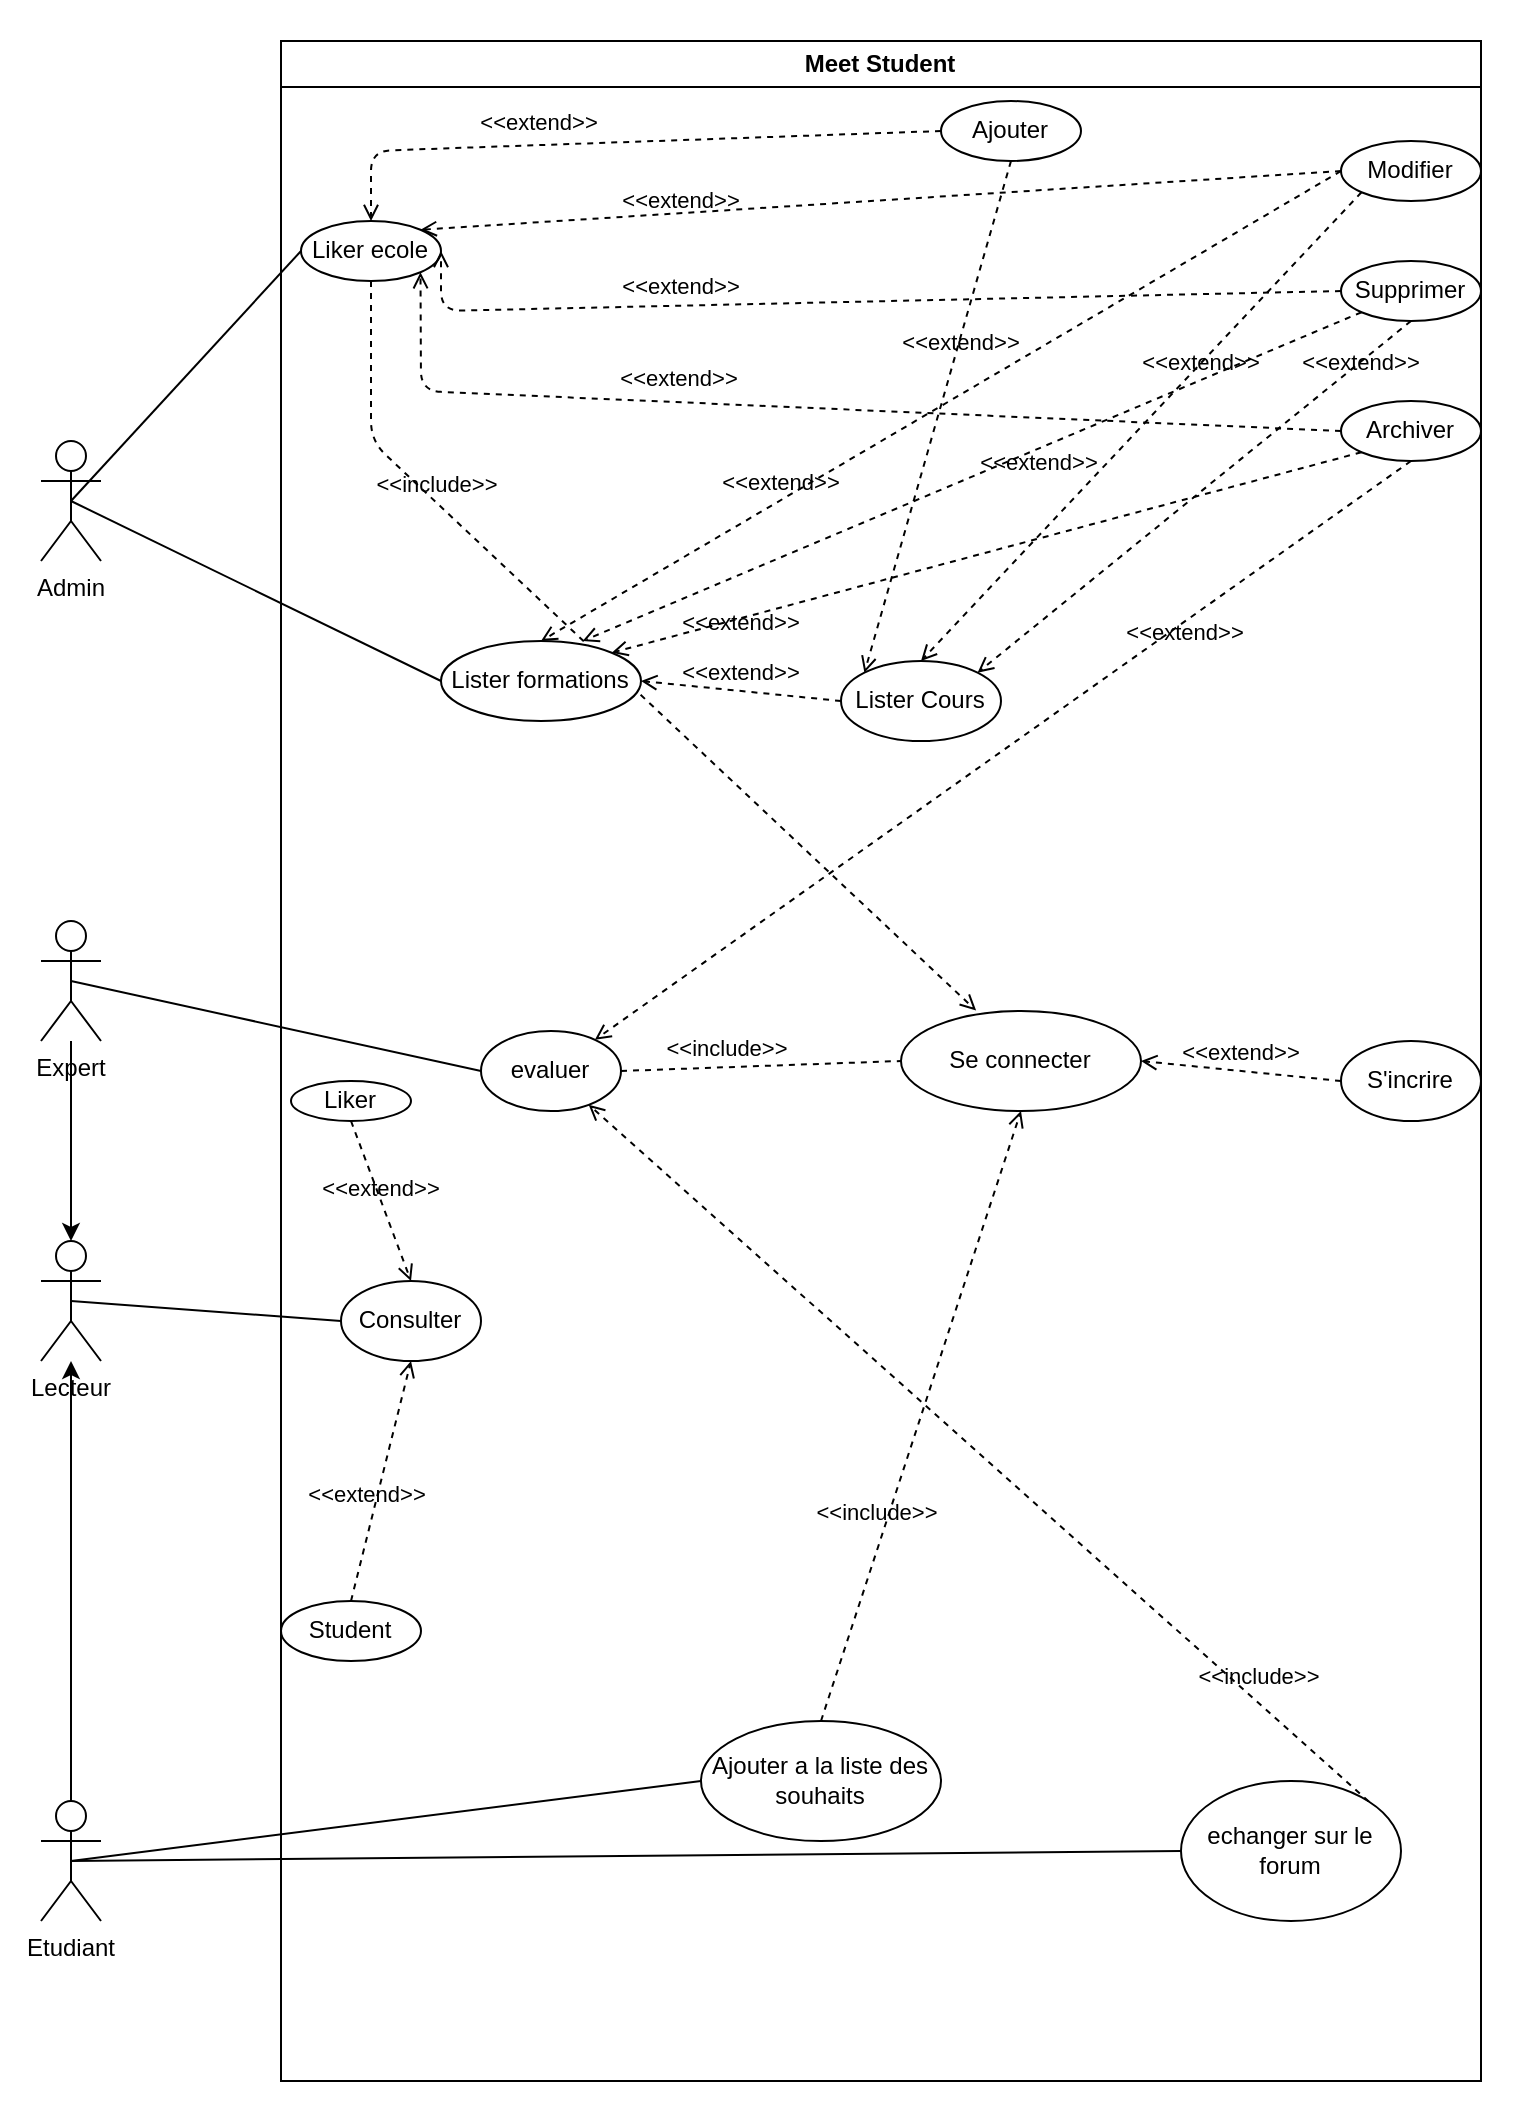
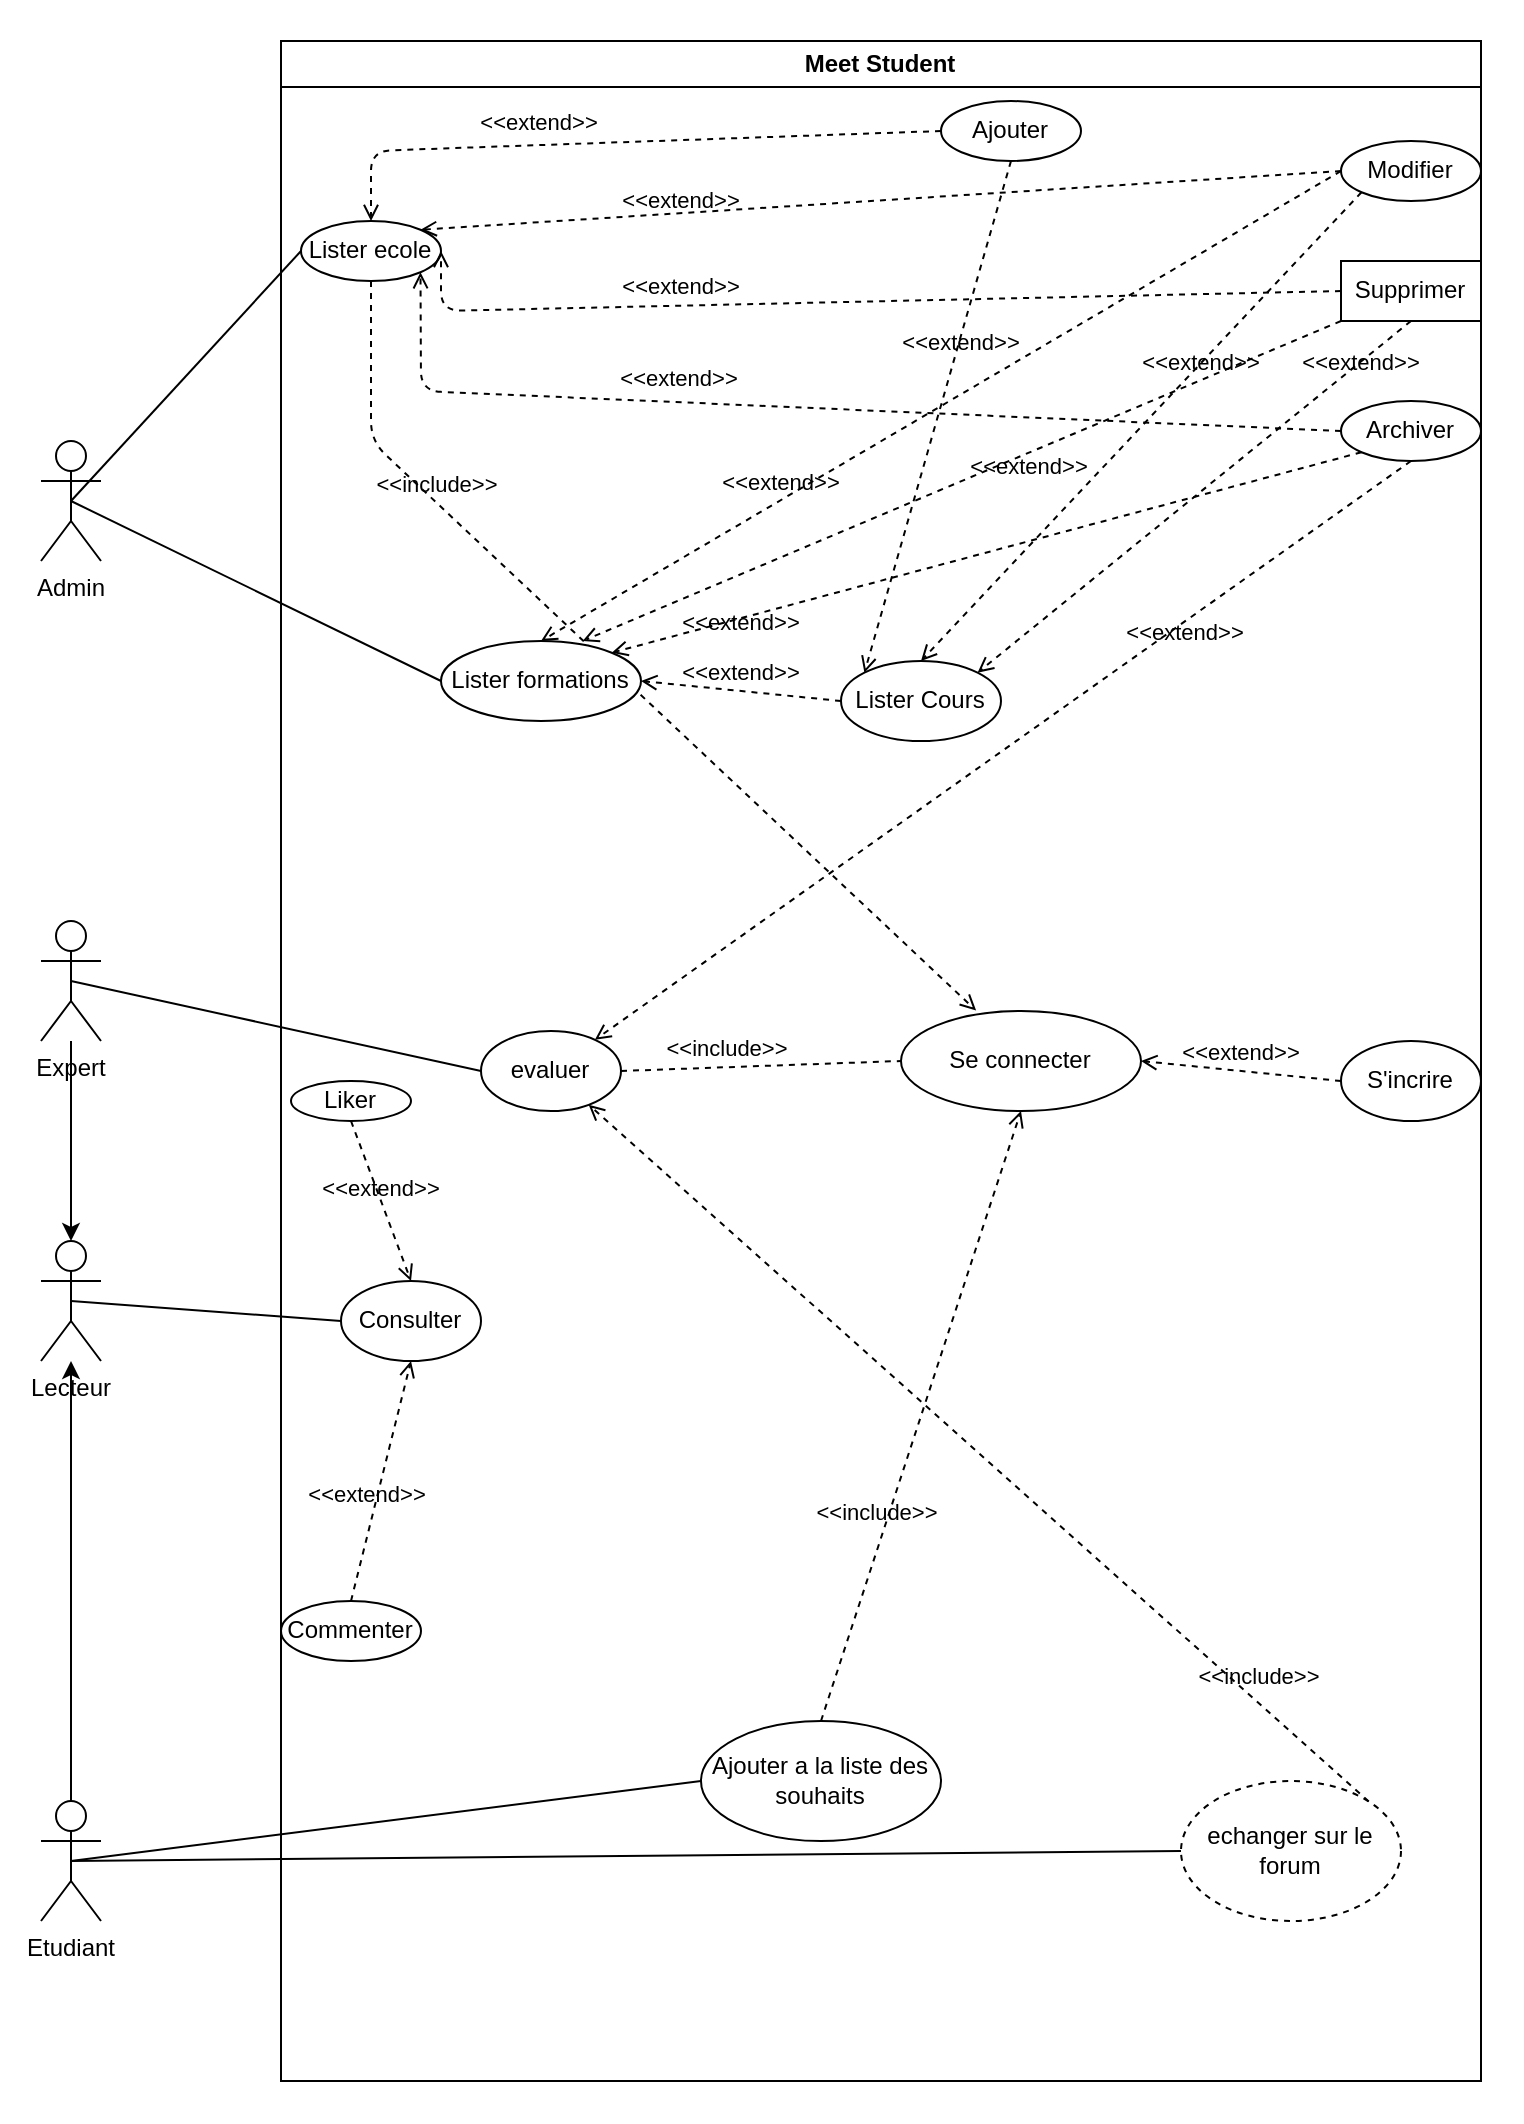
node "Liker ecole": label "Liker ecole" -> "Lister ecole"
node "Supprimer": shape ellipse -> rectangle
node "Student": label "Student" -> "Commenter"
node "echanger sur le forum": style solid -> dashed
